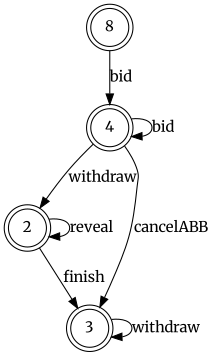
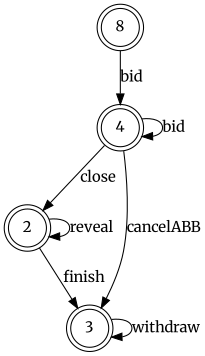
edge "4" -> "2": label "withdraw" -> "close"
